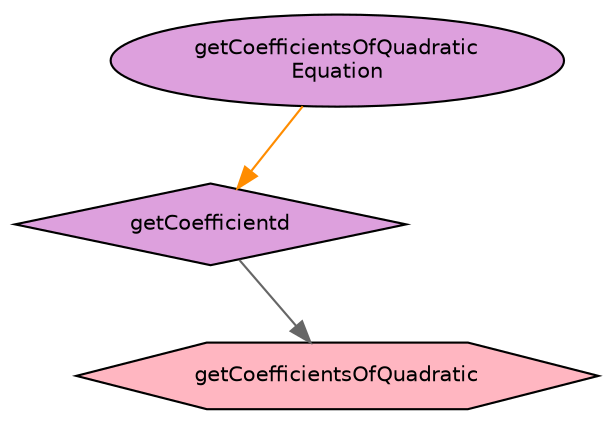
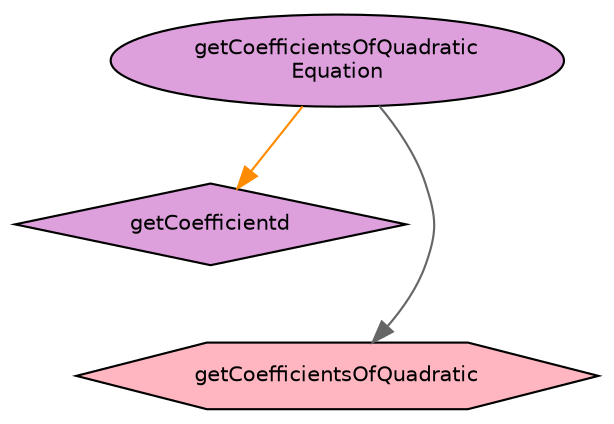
edge "getCoefficientd" -> "getCoefficientsOfQuadratic": now "getCoefficientsOfQuadratic Equation" -> "getCoefficientsOfQuadratic"
